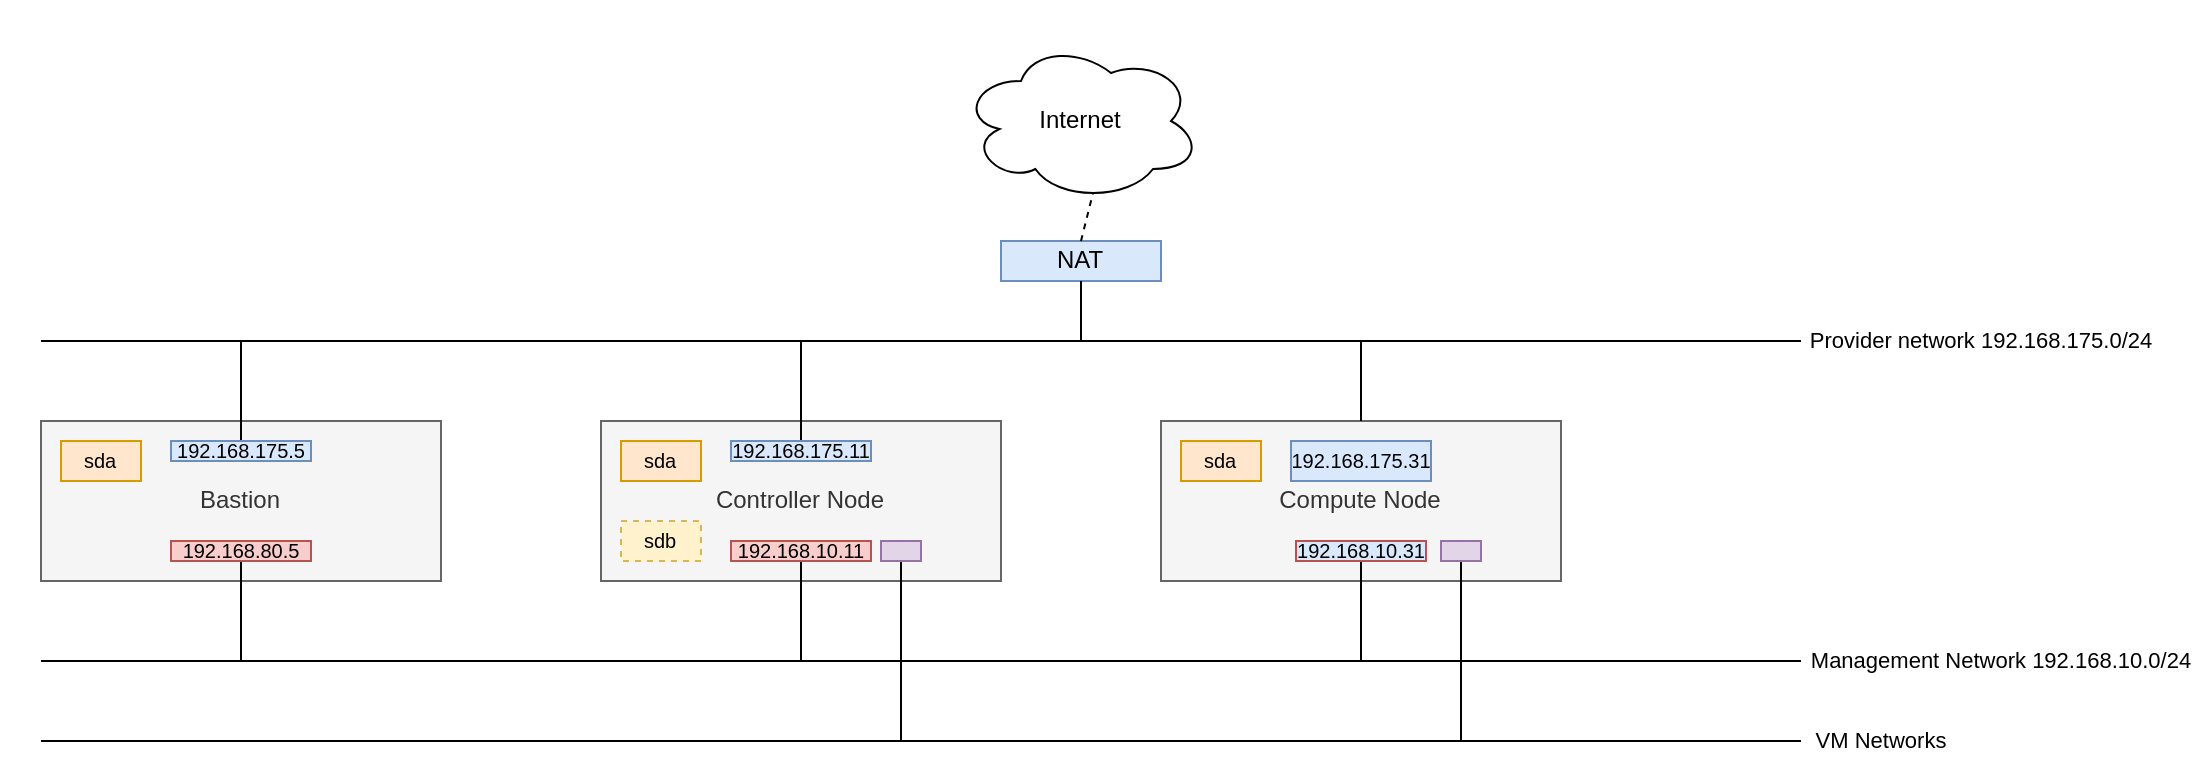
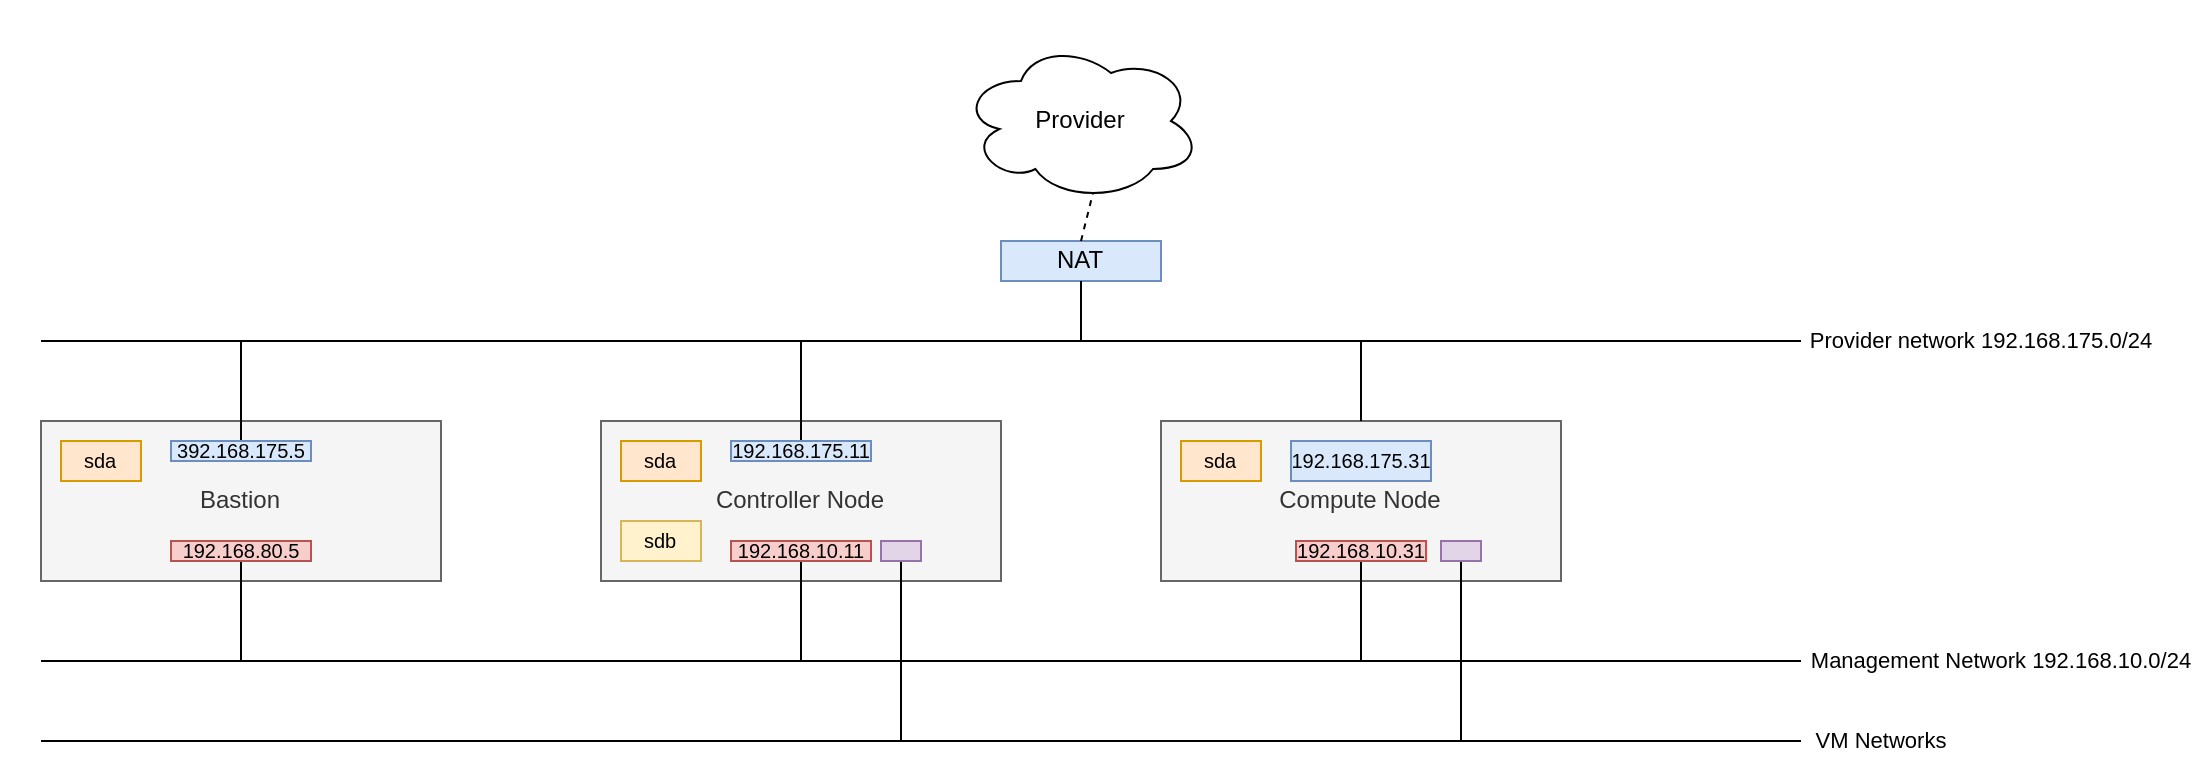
node "Internet": label "Internet" -> "Provider"
node "192.168.175.5": label "192.168.175.5" -> "392.168.175.5"
node "sdb": style dashed -> solid
node "192.168.10.31": fillcolor #dae8fc -> #f8cecc
